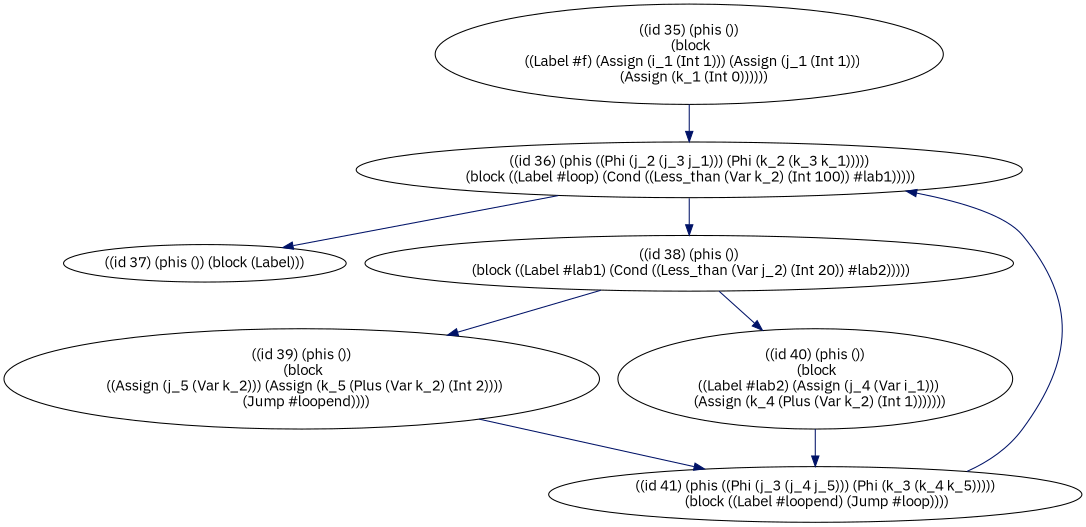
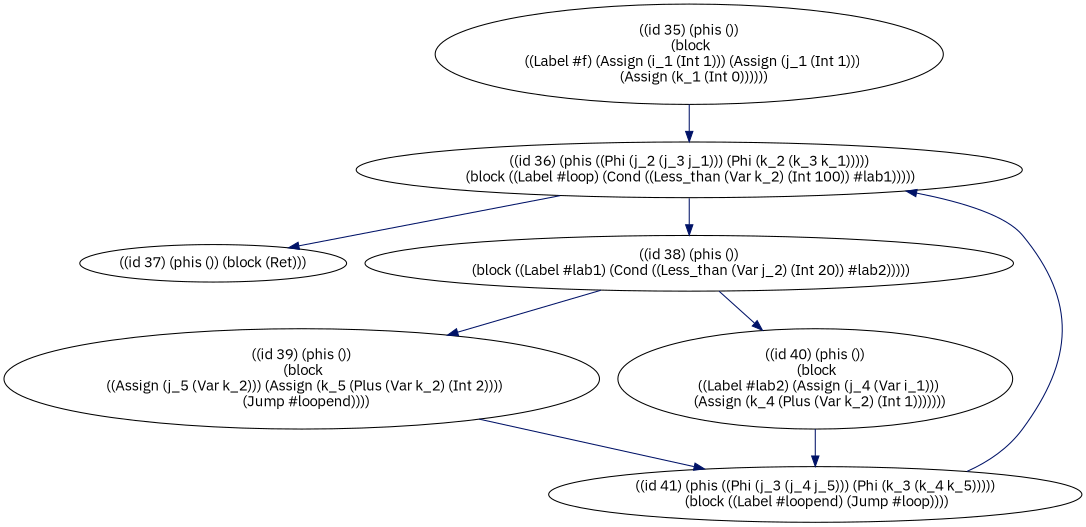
node "((id 37) (phis ()) (block (Label)))": label "((id 37) (phis ()) (block (Label)))" -> "((id 37) (phis ()) (block (Ret)))"
